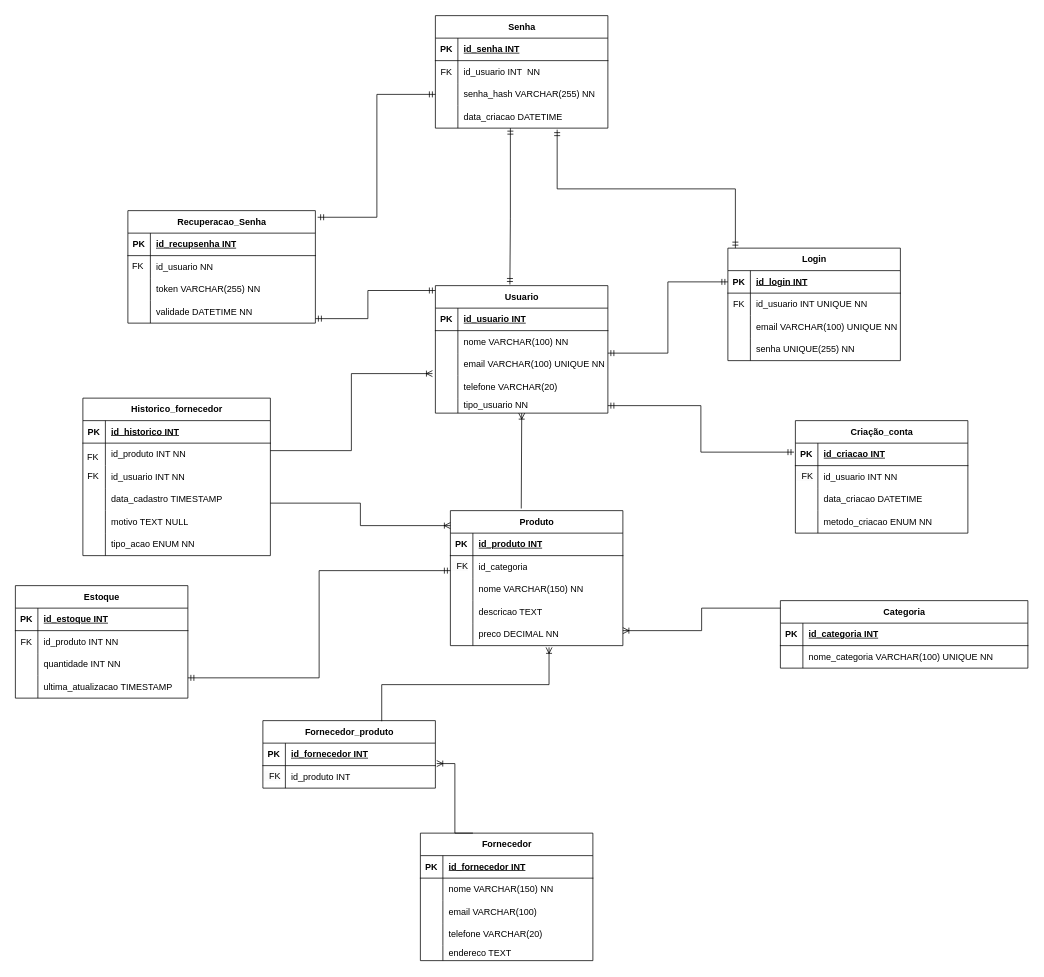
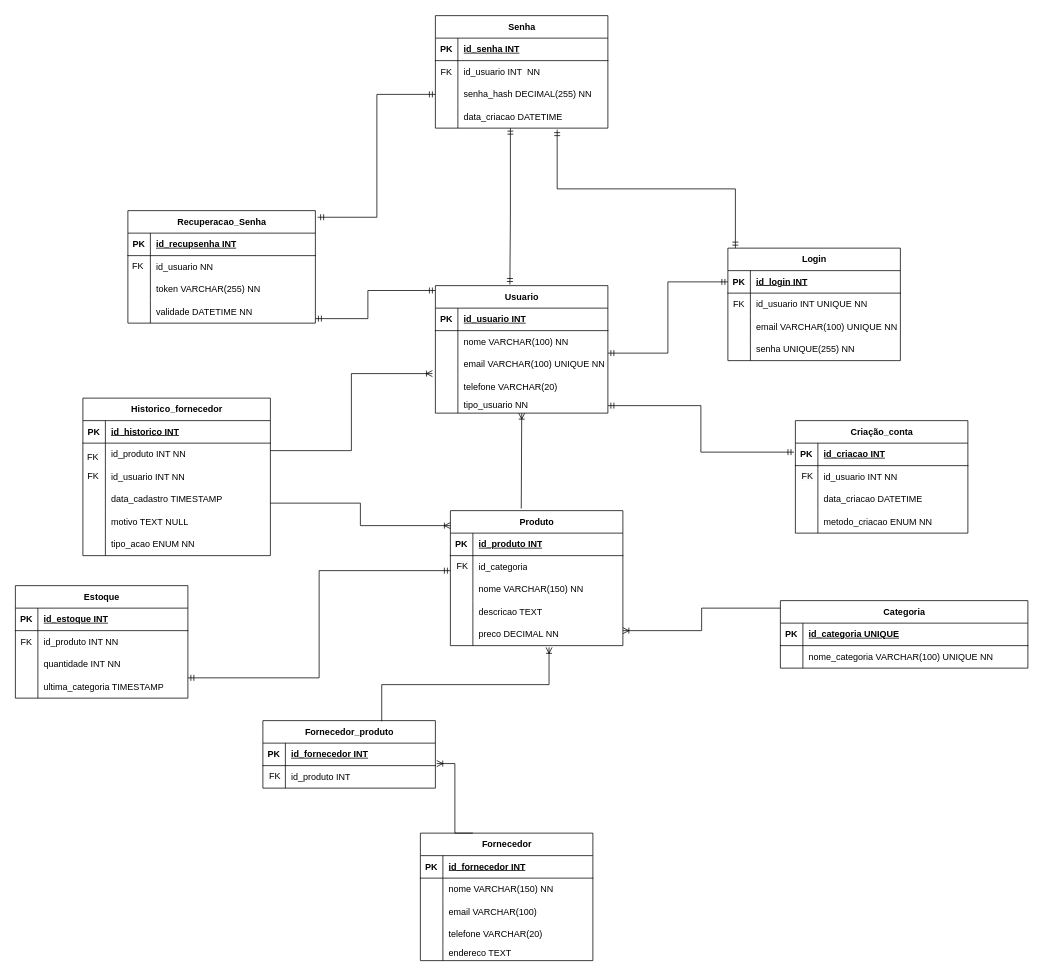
node "senha_hash VARCHAR(255) NN": label "senha_hash VARCHAR(255) NN" -> "senha_hash DECIMAL(255) NN"
node "id_categoria INT": label "id_categoria INT" -> "id_categoria UNIQUE"
node "ultima_atualizacao TIMESTAMP": label "ultima_atualizacao TIMESTAMP" -> "ultima_categoria TIMESTAMP"
